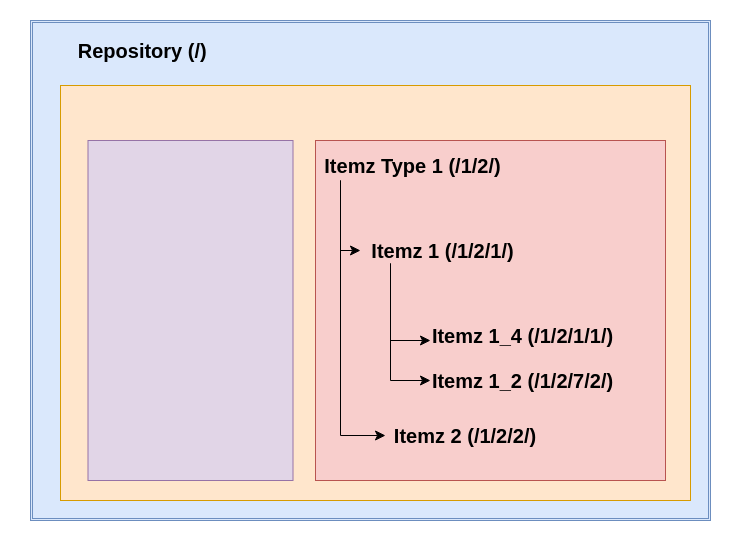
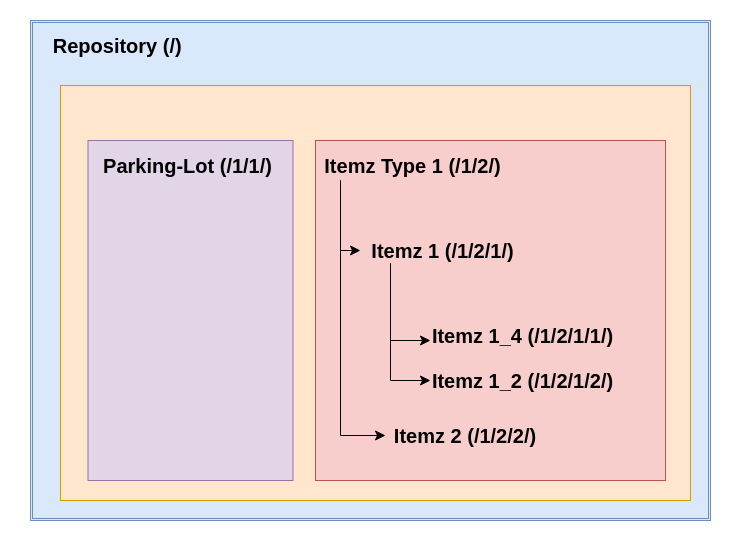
node "Repository (/)": moved (146, 51) -> (121, 46)
node "Parking-Lot (/1/1/)": added
node "Itemz 1_2 (/1/2/7/2/)": label "Itemz 1_2 (/1/2/7/2/)" -> "Itemz 1_2 (/1/2/1/2/)"
